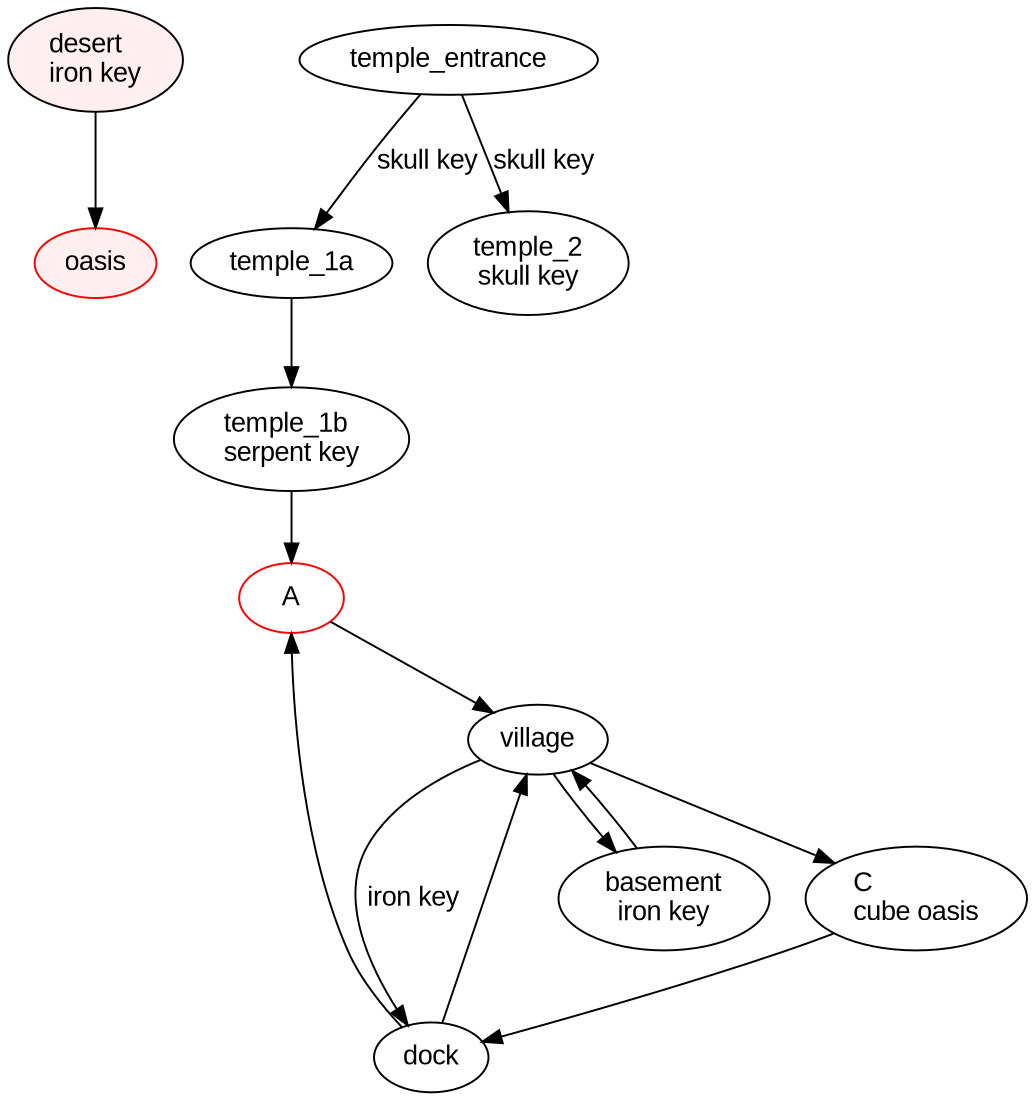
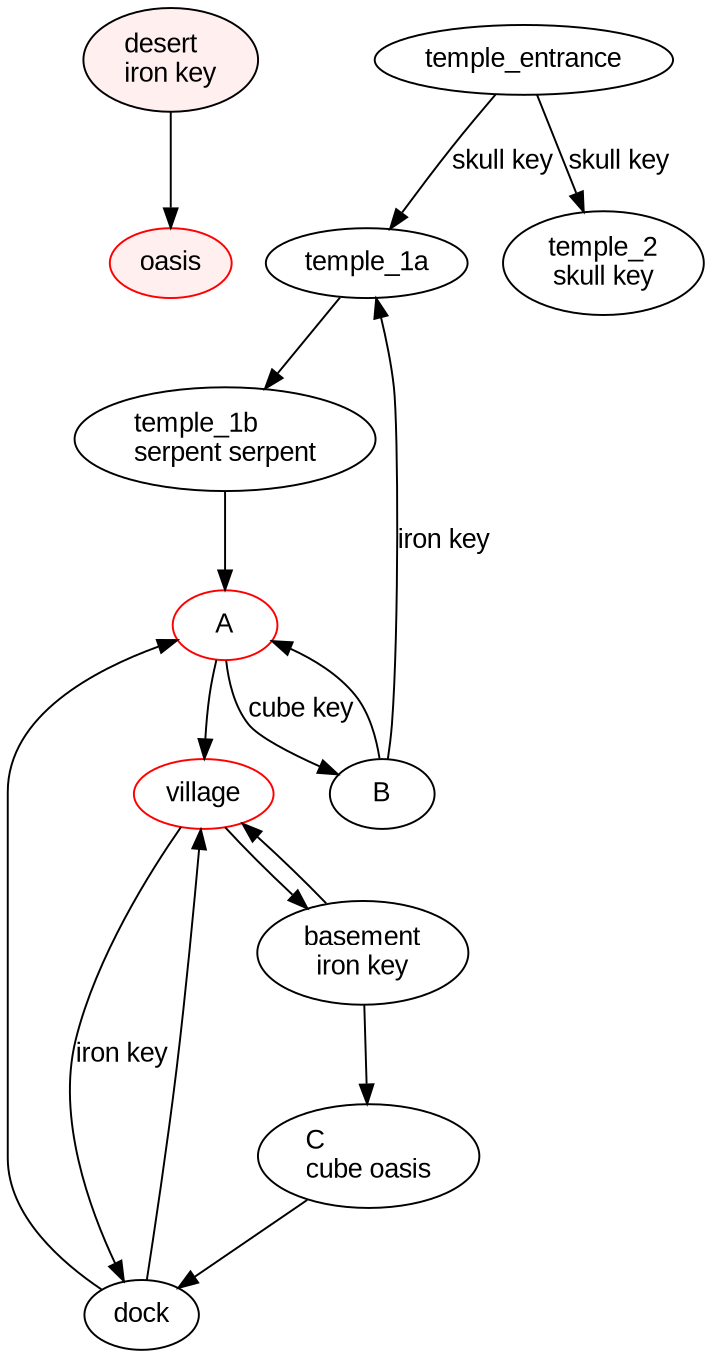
node "temple_1b serpent key": label "temple_1b serpent key" -> "temple_1b serpent serpent"
node "village": color black -> red
node "B": added
edge "village" -> "C cube oasis": now "basement iron key" -> "C cube oasis"
